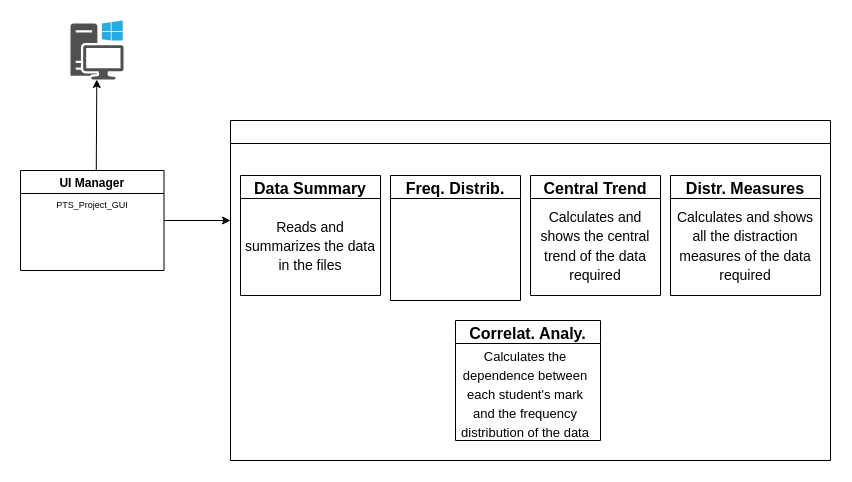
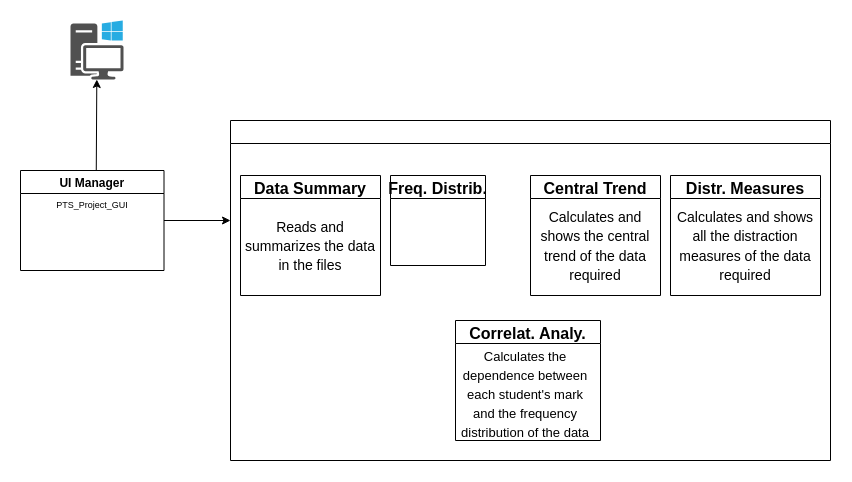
node "Freq. Distrib.": size 130x125 -> 95x90
